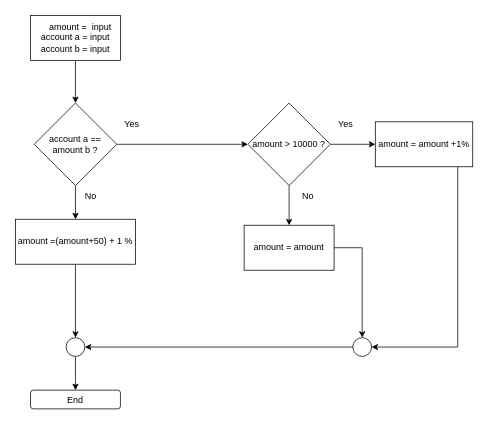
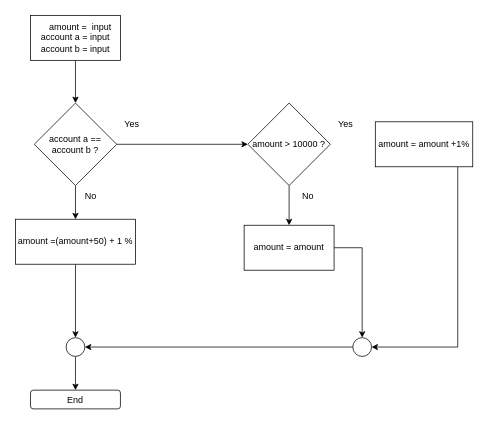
node "account a == amount b ?": label "account a == amount b ?" -> "account a == account b ?"
edge "amount > 10000 ?" -> "amount = amount +1%": removed
